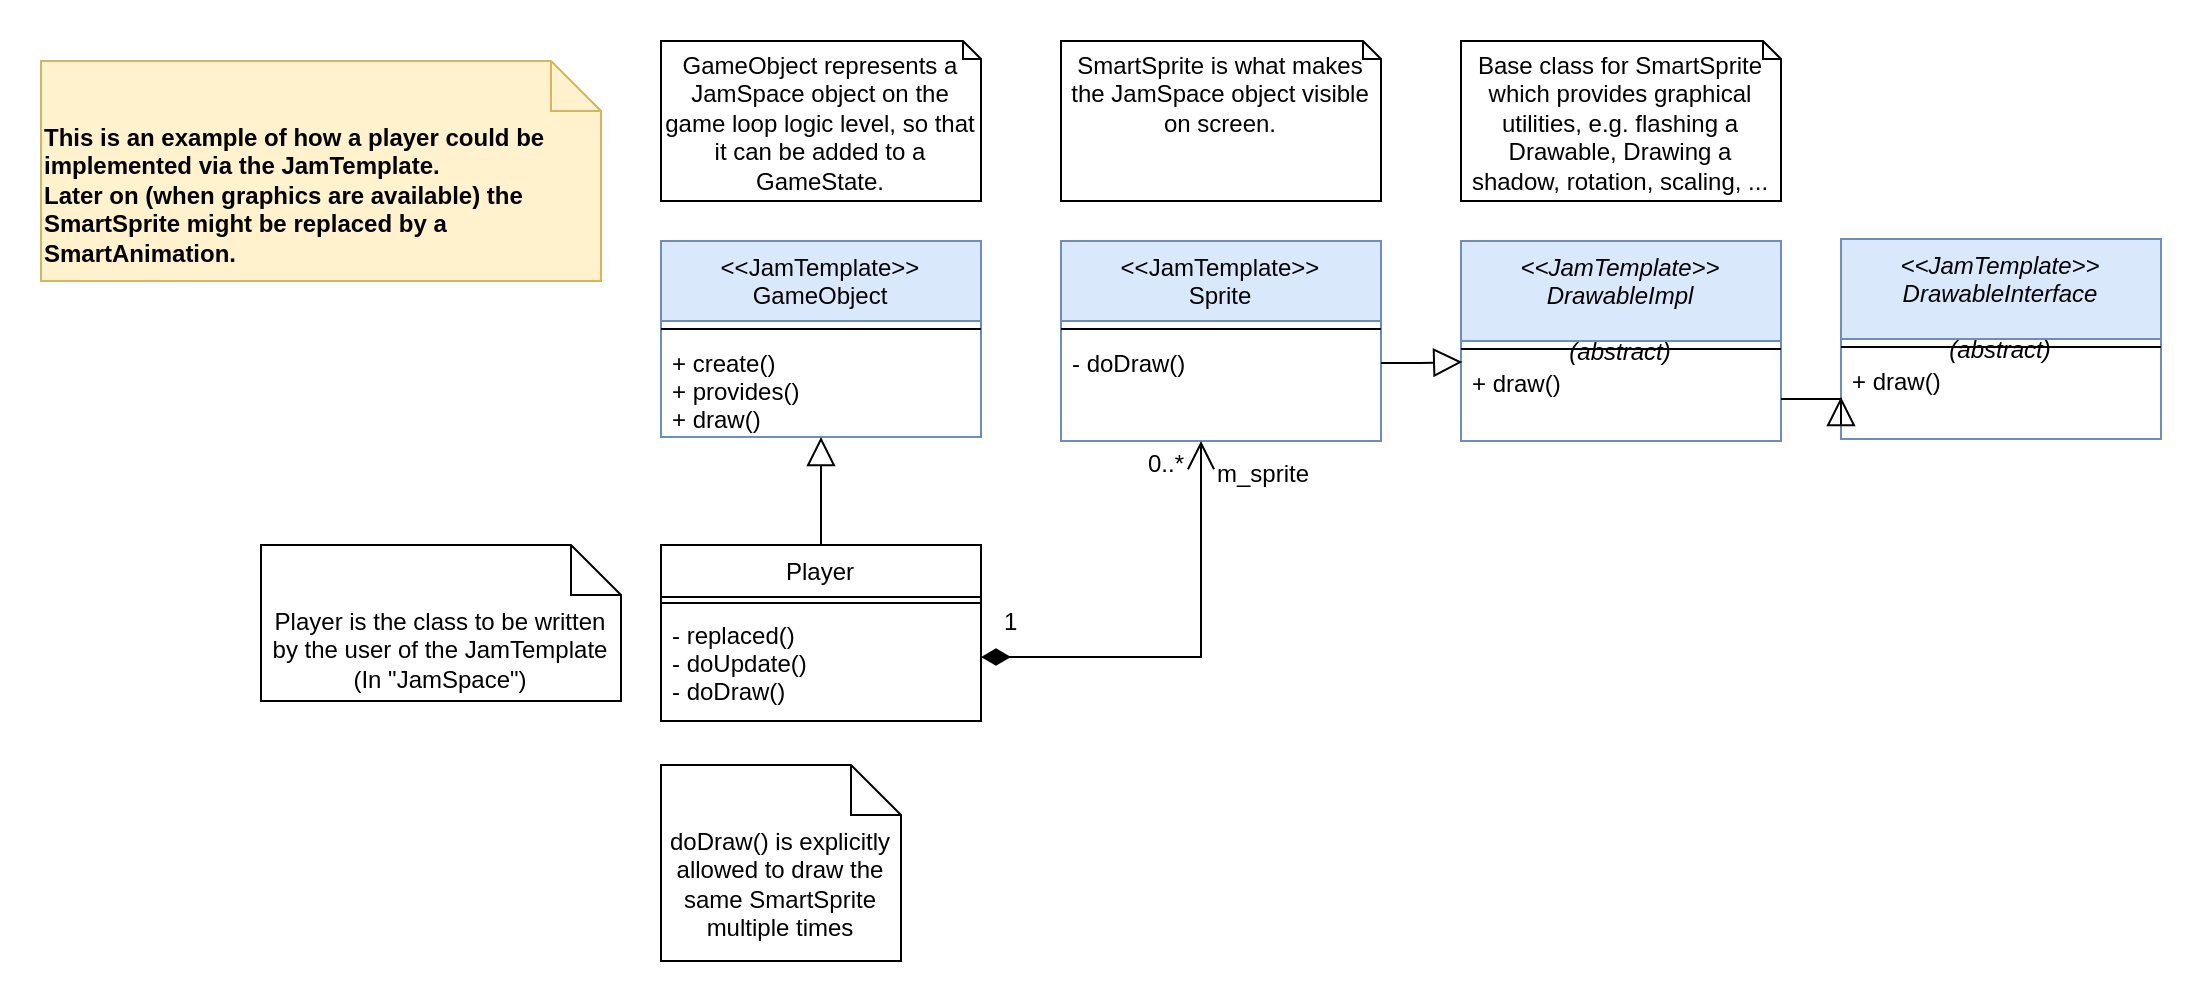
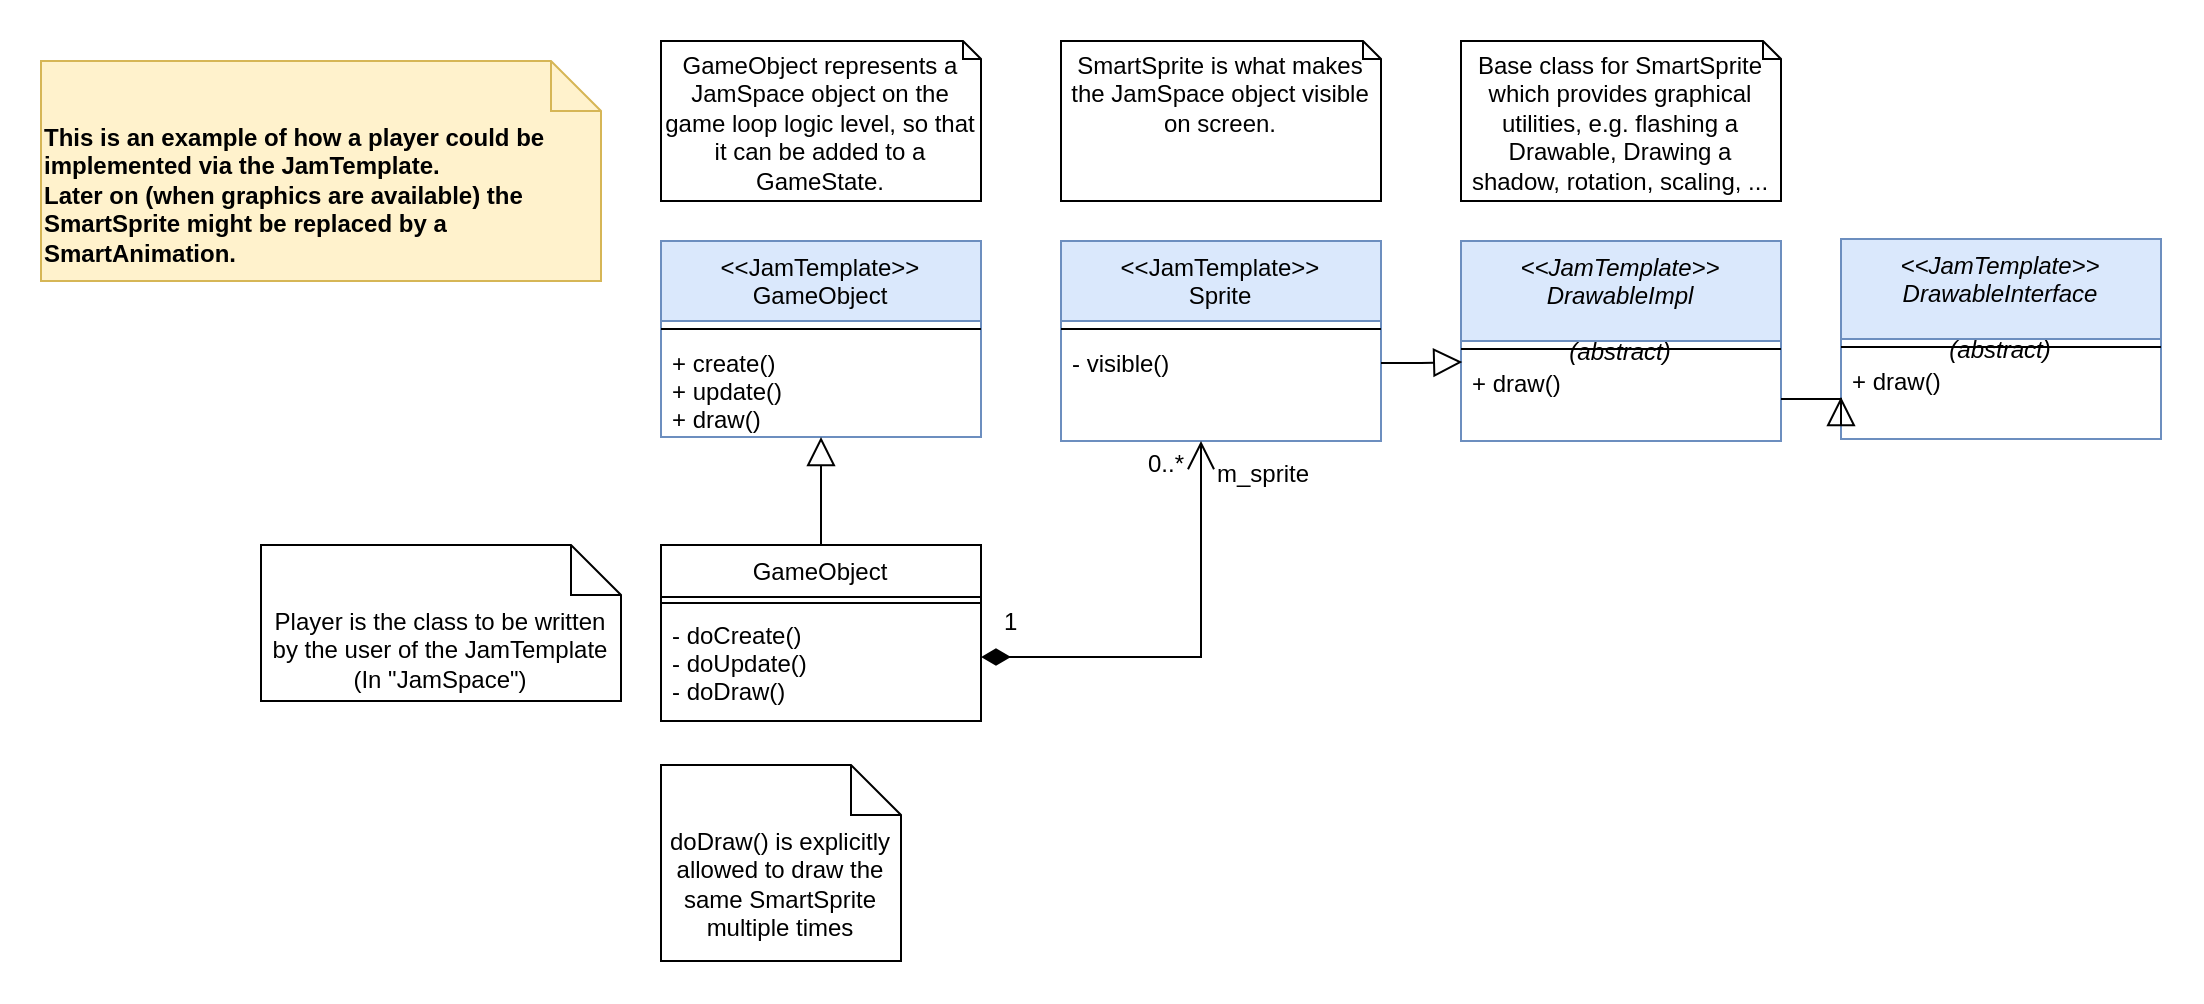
node "+ create() + provides() + draw()": label "+ create() + provides() + draw()" -> "+ create() + update() + draw()"
node "- doDraw()": label "- doDraw()" -> "- visible()"
node "Player": label "Player" -> "GameObject"
node "- replaced() - doUpdate() - doDraw()": label "- replaced() - doUpdate() - doDraw()" -> "- doCreate() - doUpdate() - doDraw()"
